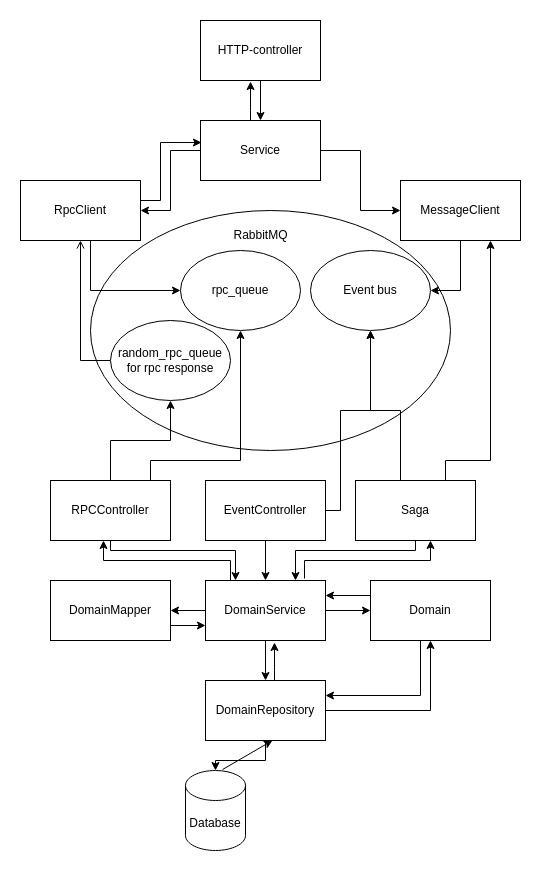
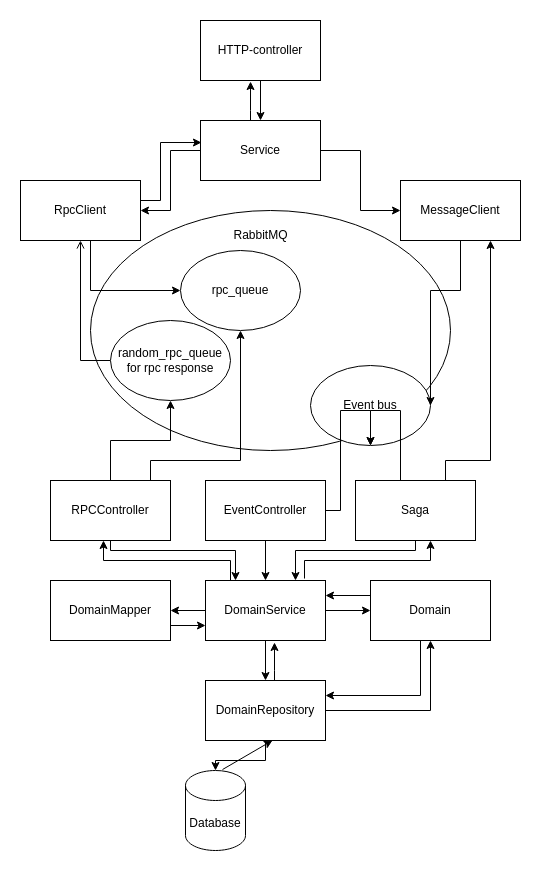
node "Event bus": moved (371, 291) -> (371, 406)
